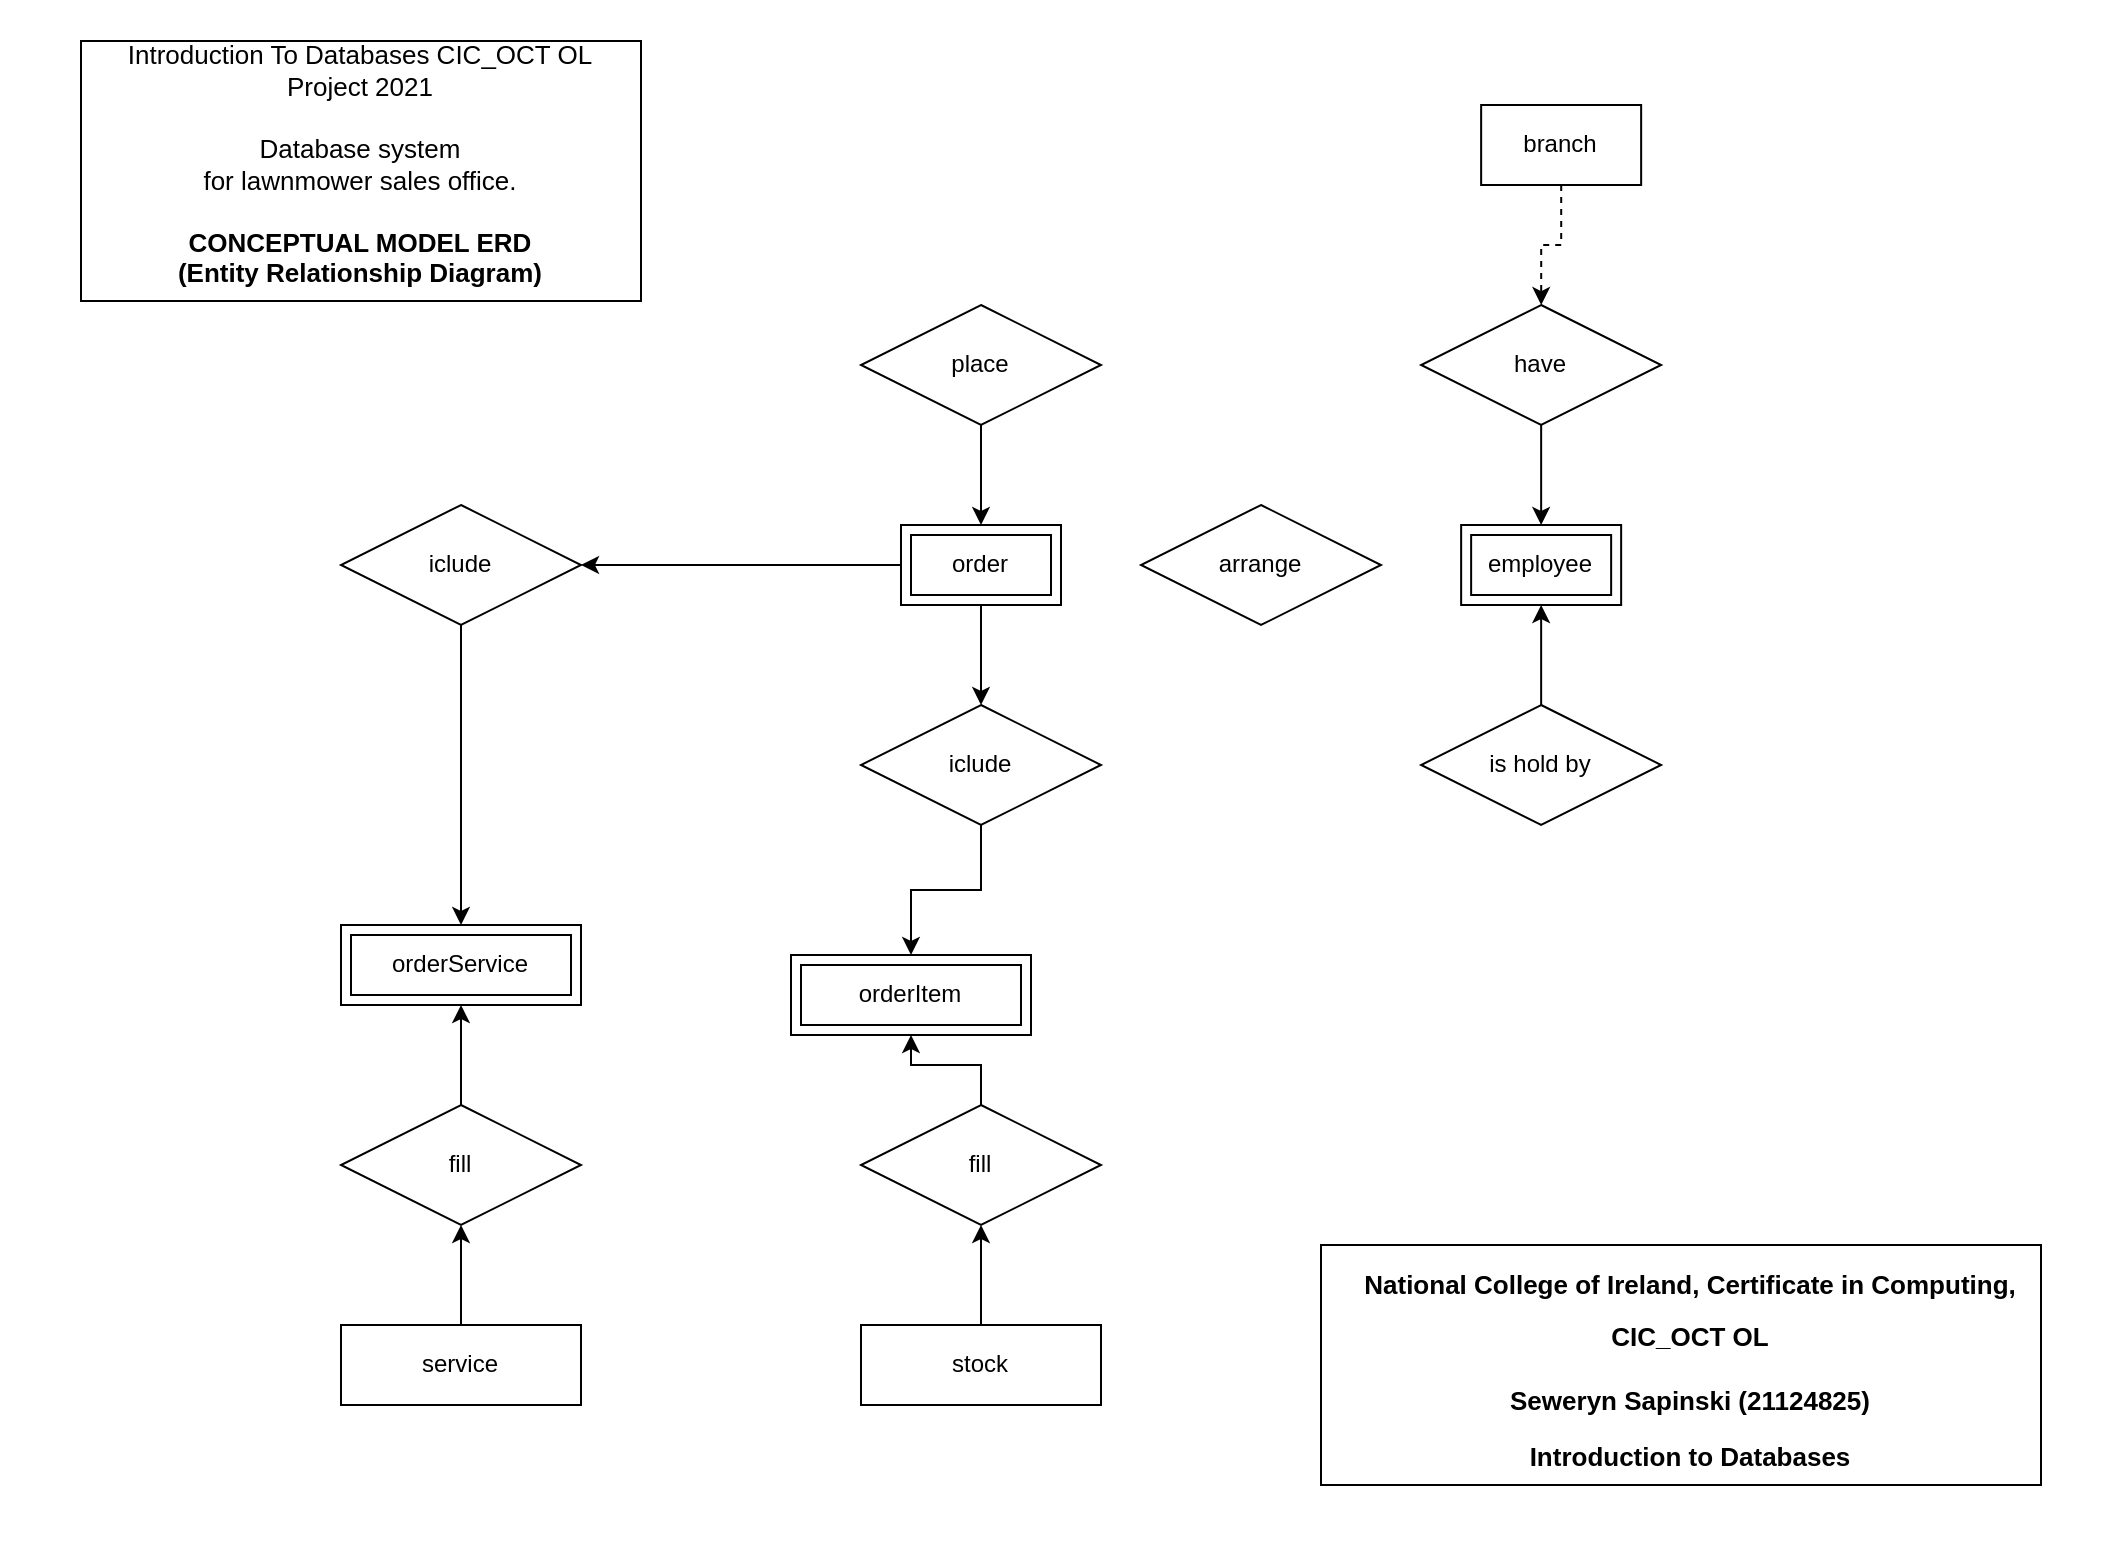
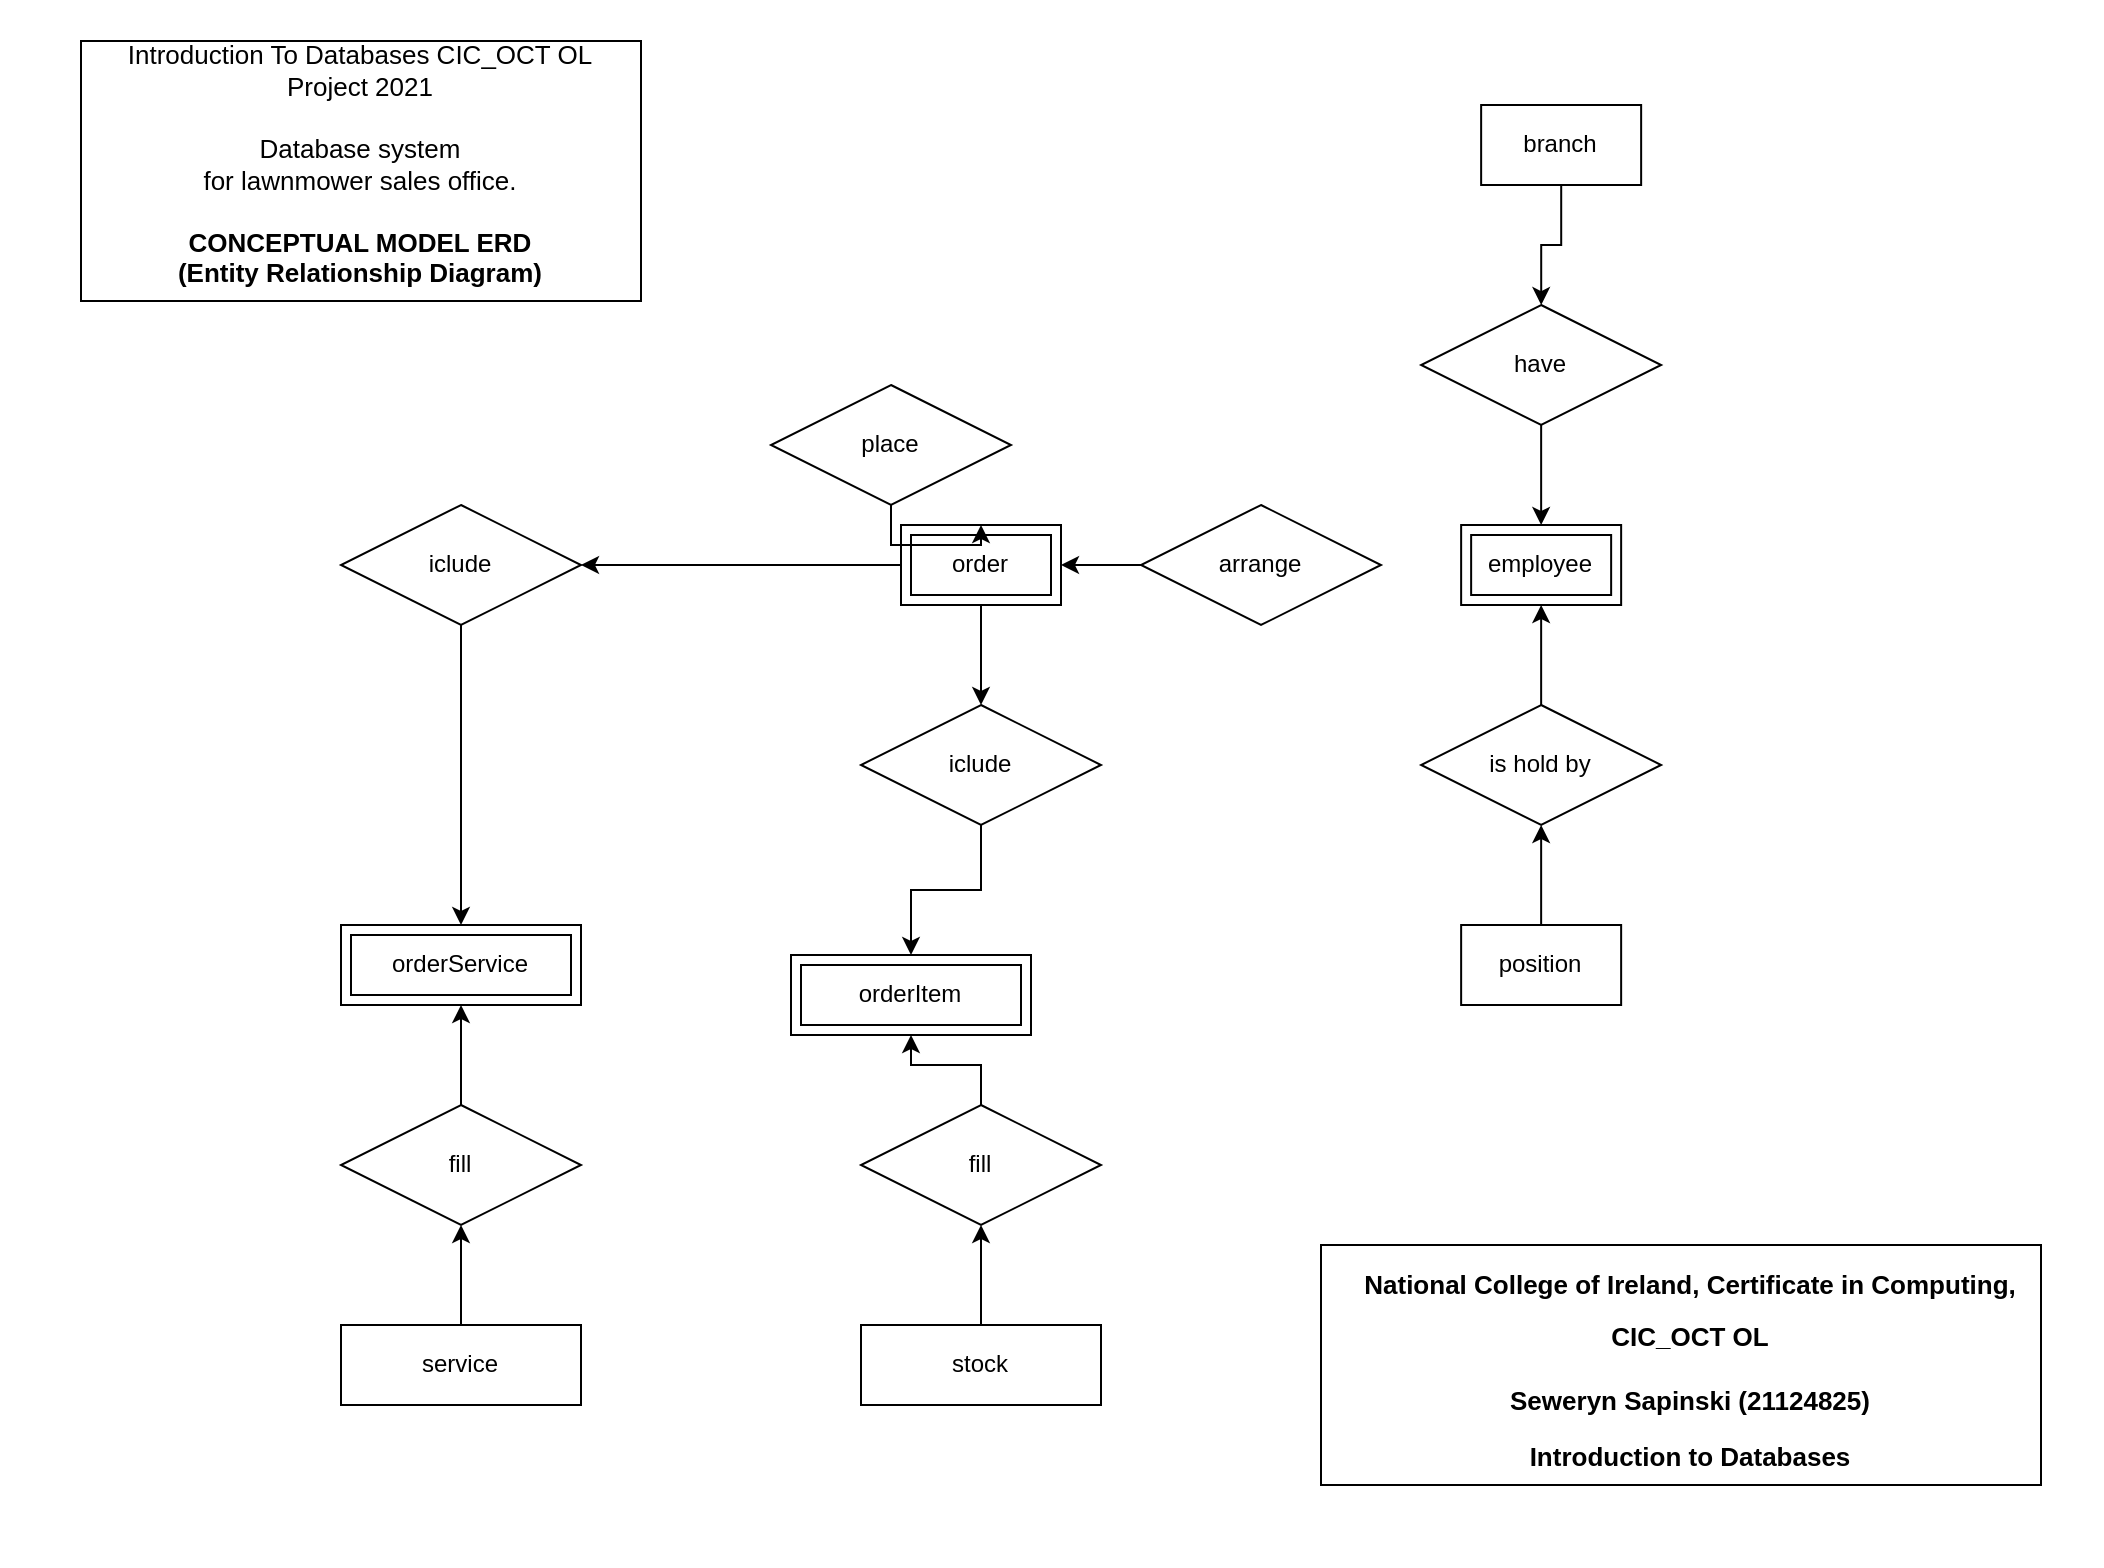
edge "branch" -> "have": style dashed -> solid
node "place": moved (981, 365) -> (891, 445)
edge "arrange" -> "order": added
edge "position" -> "is hold by": added
node "position": added
